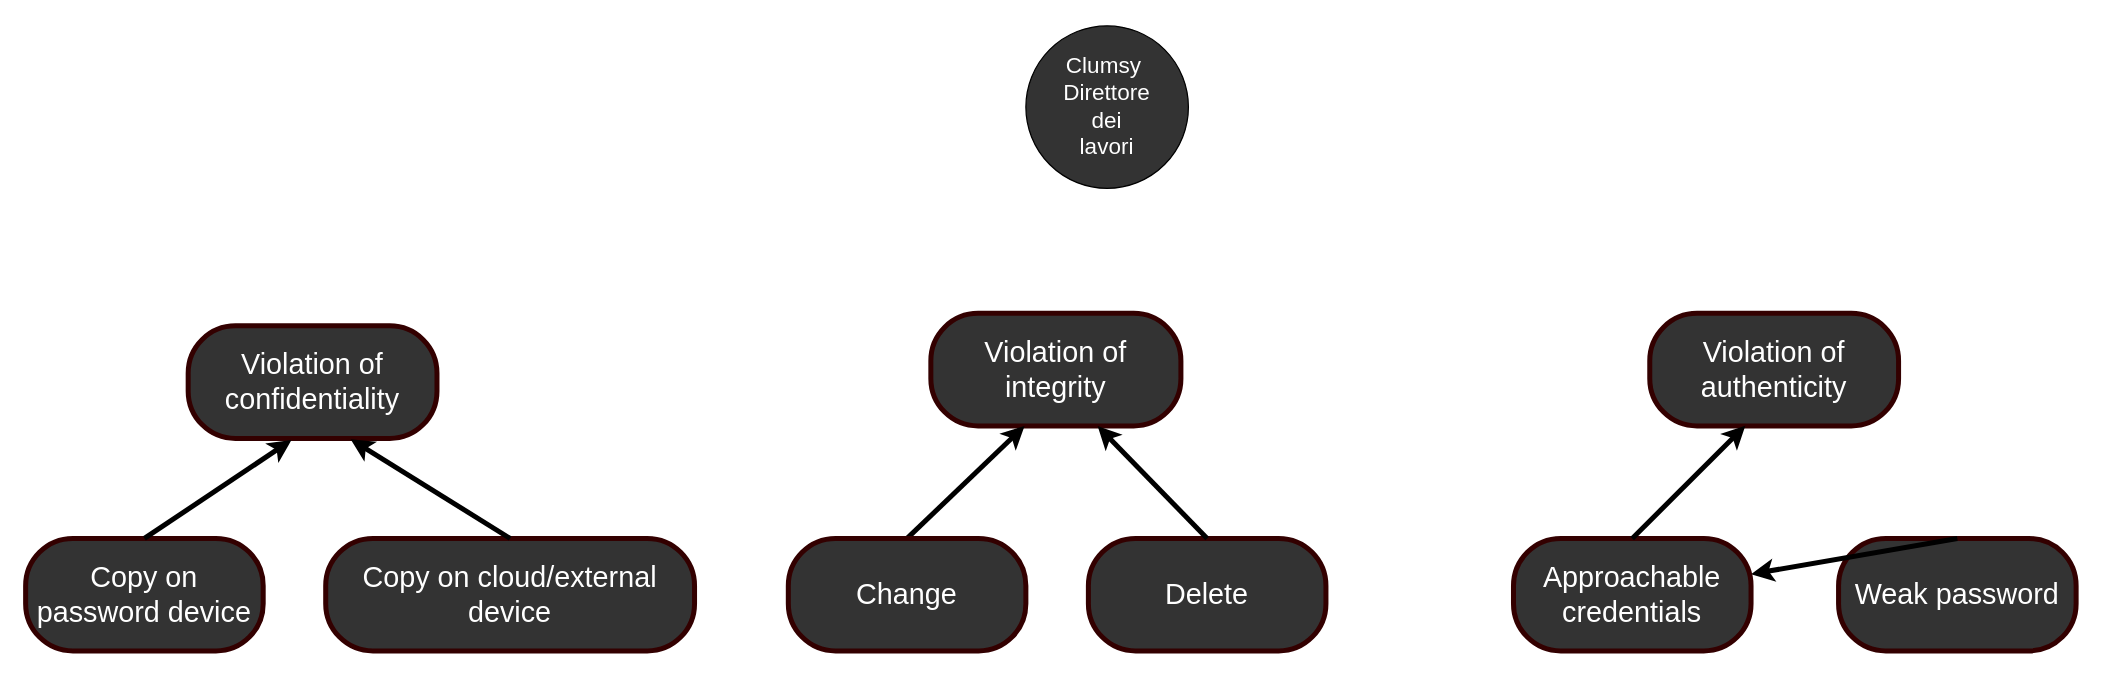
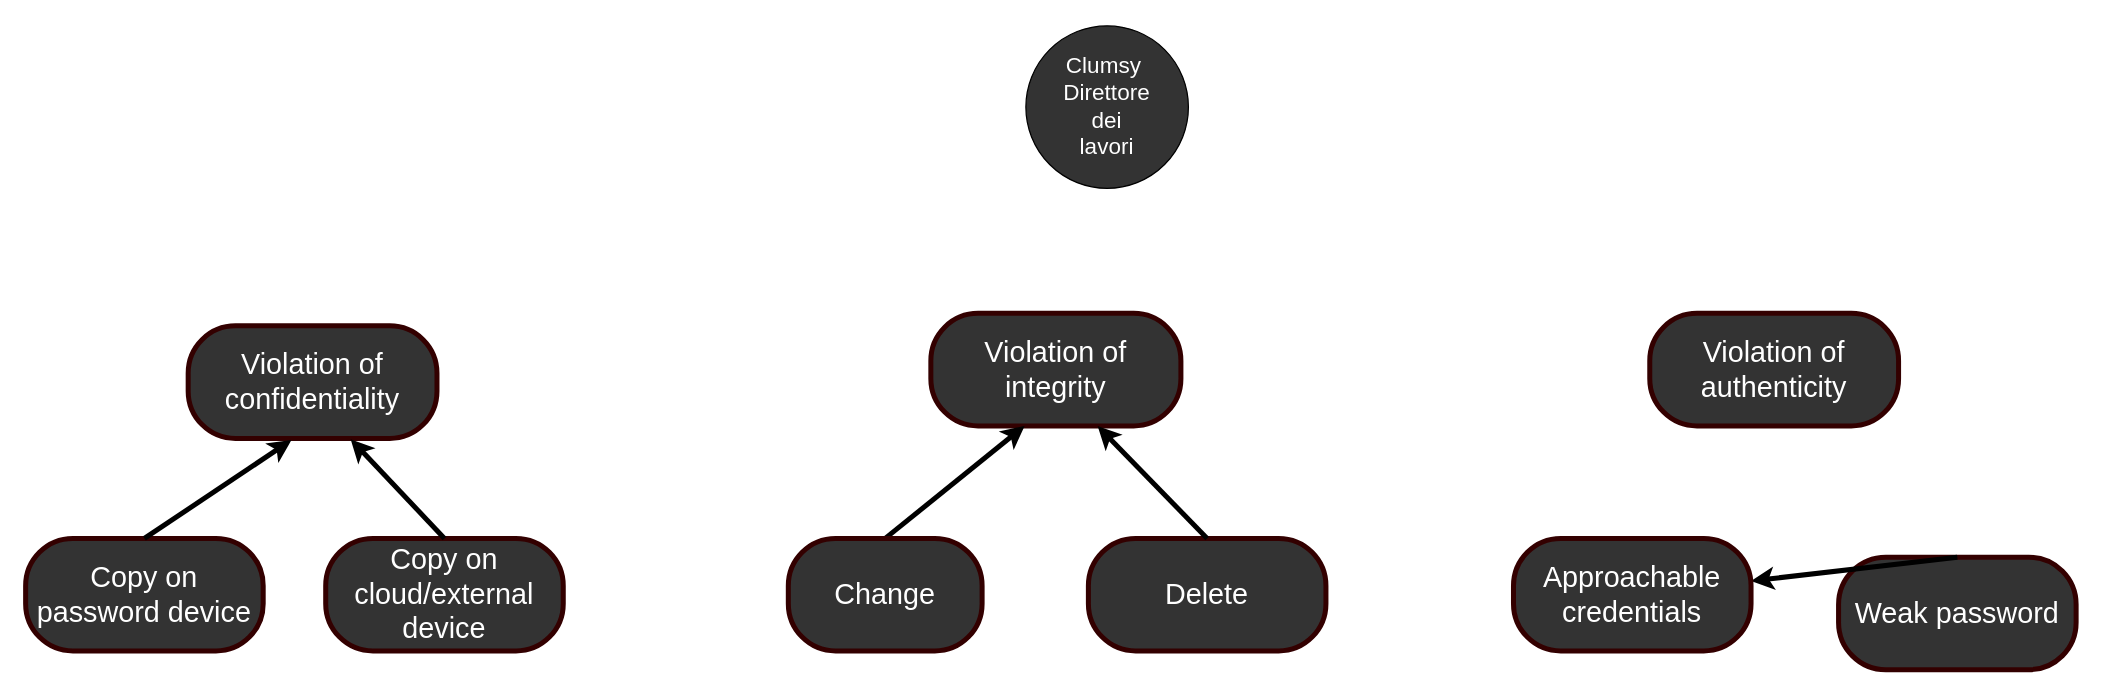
edge "Approachable credentials" -> "Violation of authenticity": removed
node "Copy on cloud/external device": size 369x113 -> 238x113
node "Change": size 238x113 -> 194x113
node "Weak password": moved (1957, 594) -> (1957, 613)
